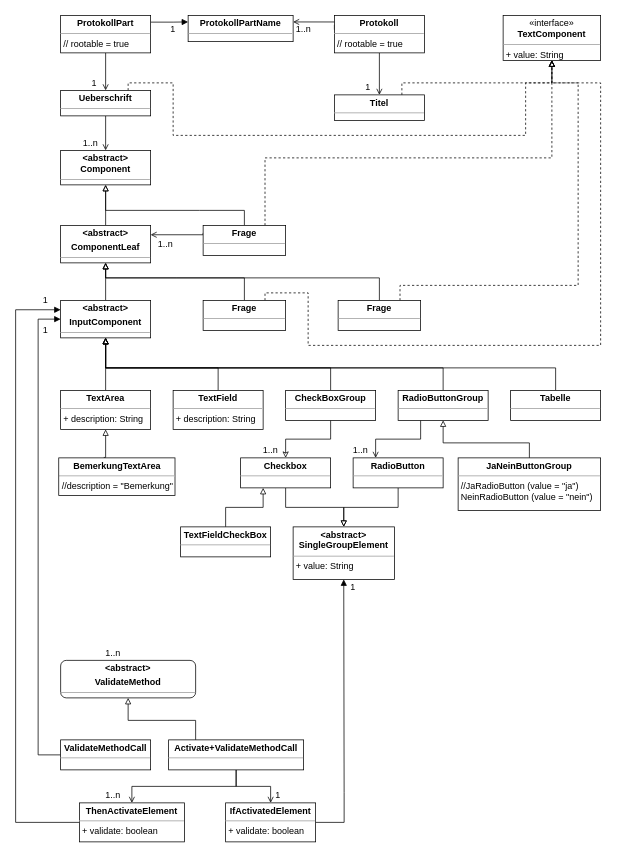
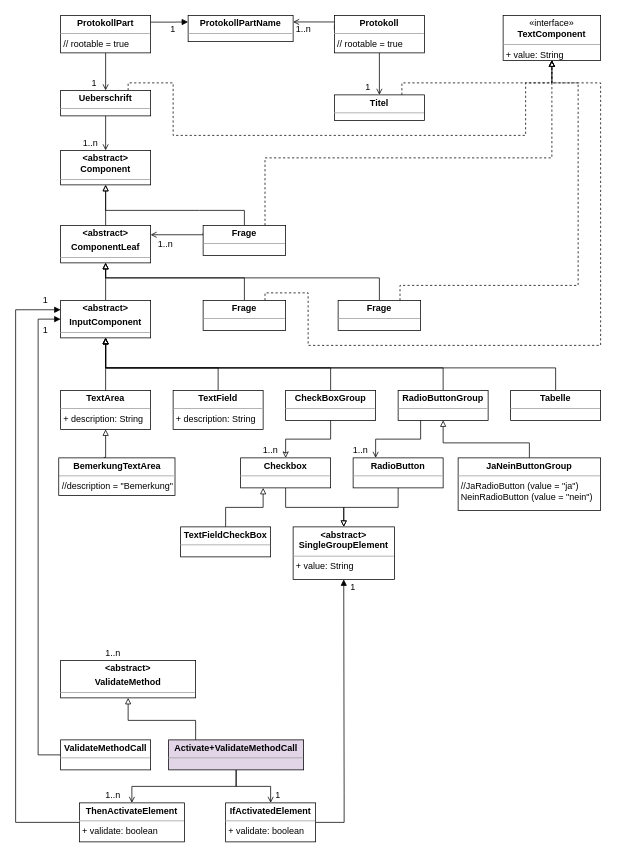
node "<abstract> ValidateMethod": shape rounded rectangle -> rectangle
node "Activate+ValidateMethodCall": fillcolor #ffffff -> #e1d5e7
